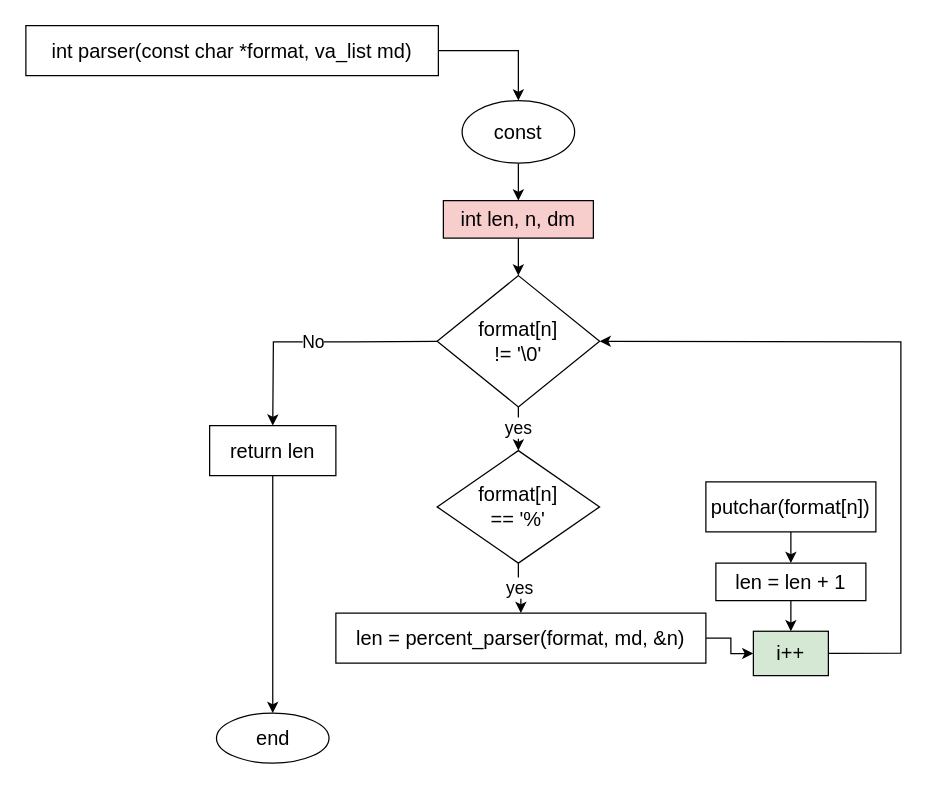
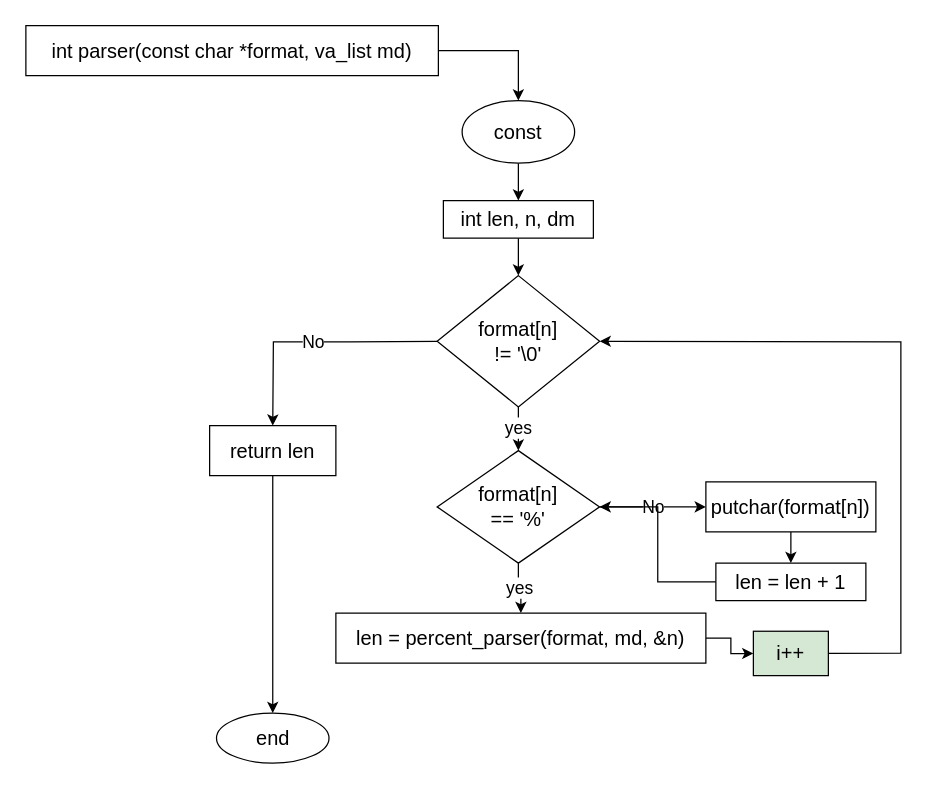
node "int len, n, dm": fillcolor #f8cecc -> #ffffff
edge "format[n] == '%'" -> "putchar(format[n])": added, label "No"
edge "len = len + 1" -> "i++": now "len = len + 1" -> "format[n] == '%'"
